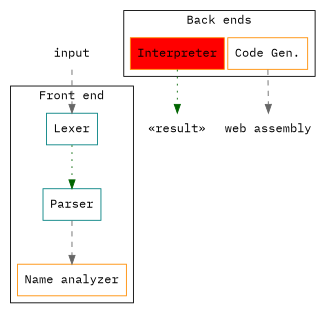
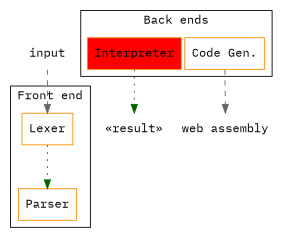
node "Lexer": color teal -> darkorange
node "Parser": color teal -> darkorange
node "Name analyzer": removed
